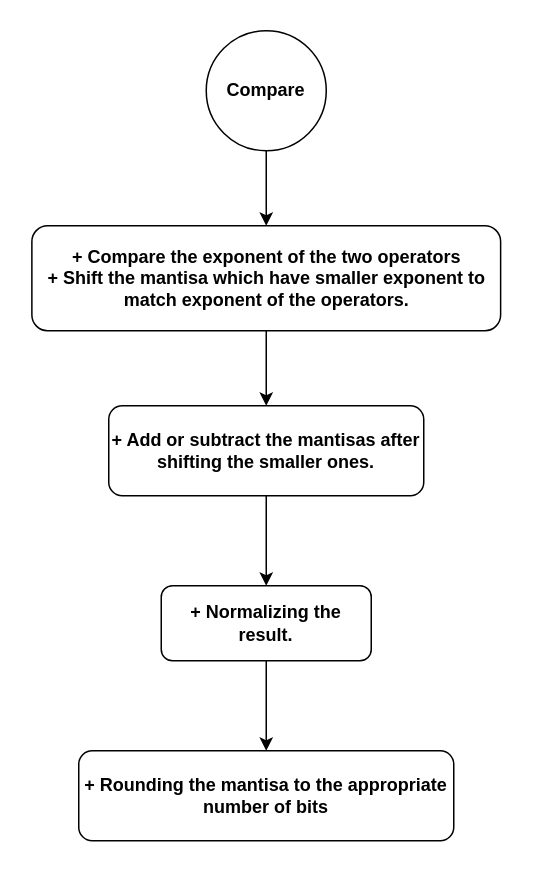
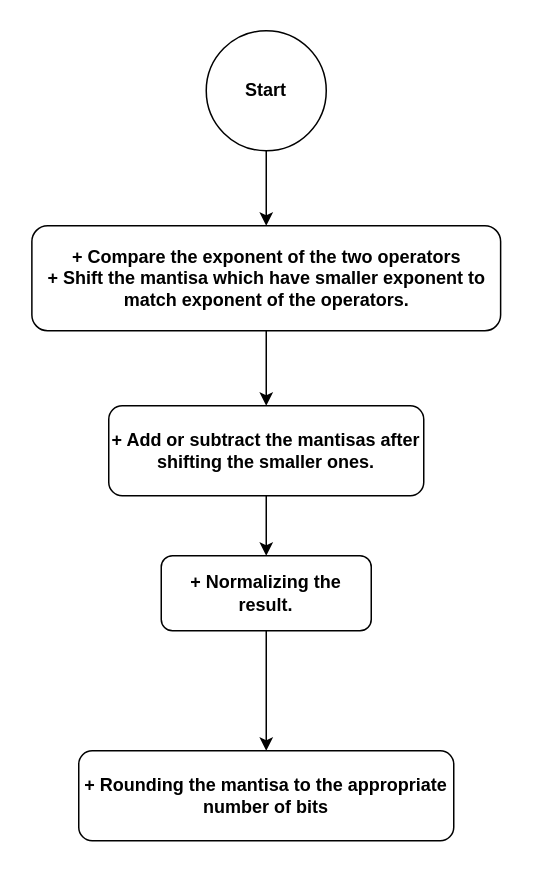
node "Compare": label "Compare" -> "Start"
node "+ Normalizing the result.": moved (266, 623) -> (266, 593)
